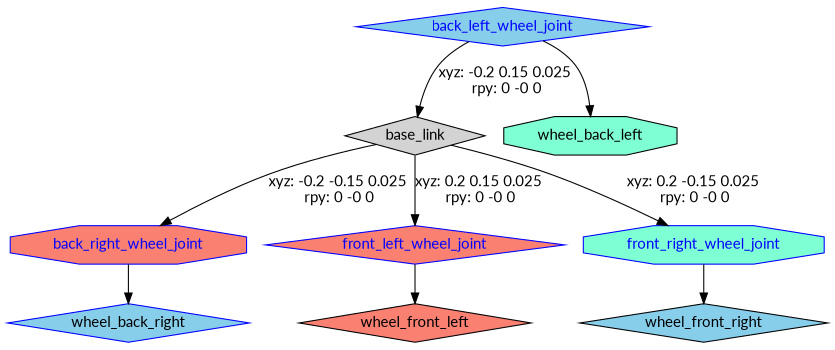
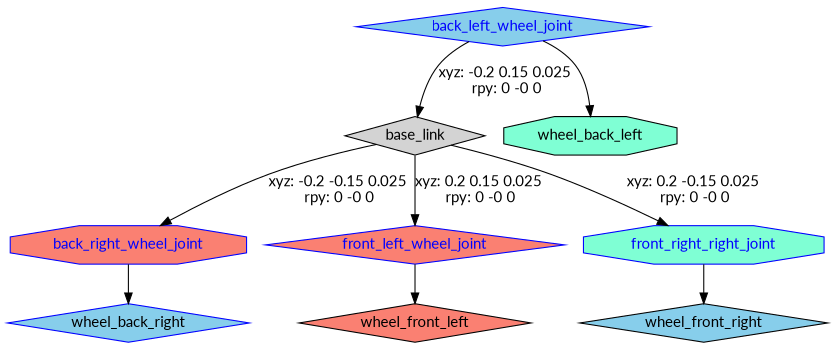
node "front_right_wheel_joint": label "front_right_wheel_joint" -> "front_right_right_joint"
